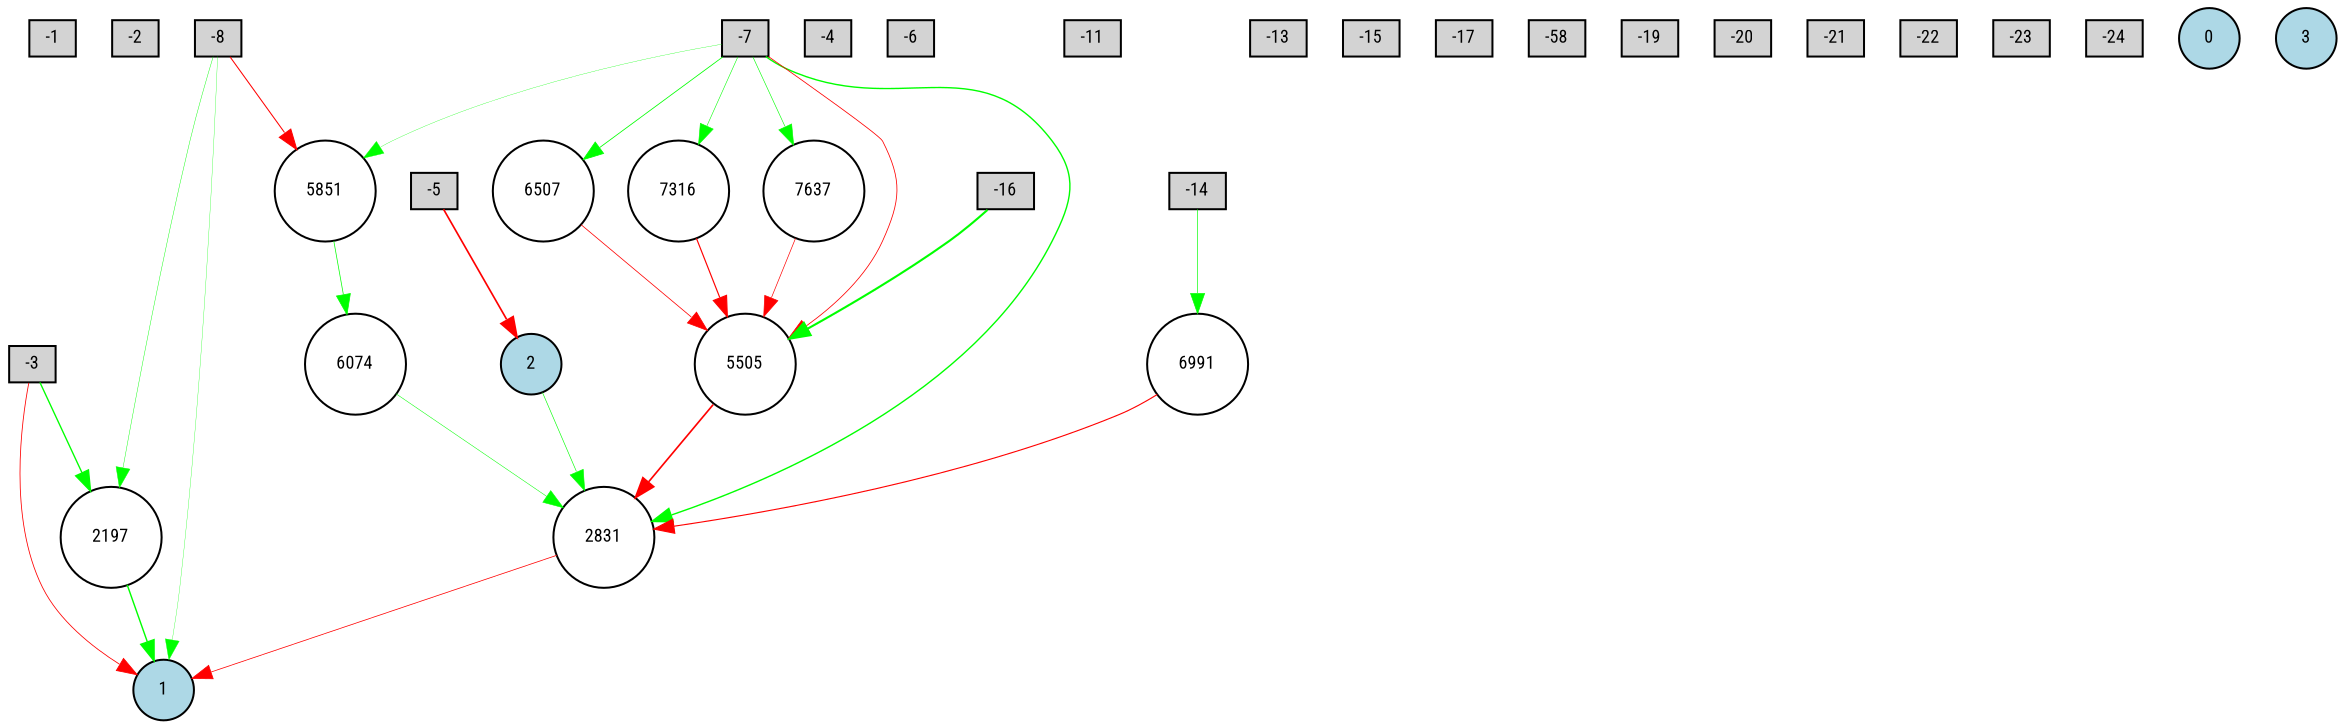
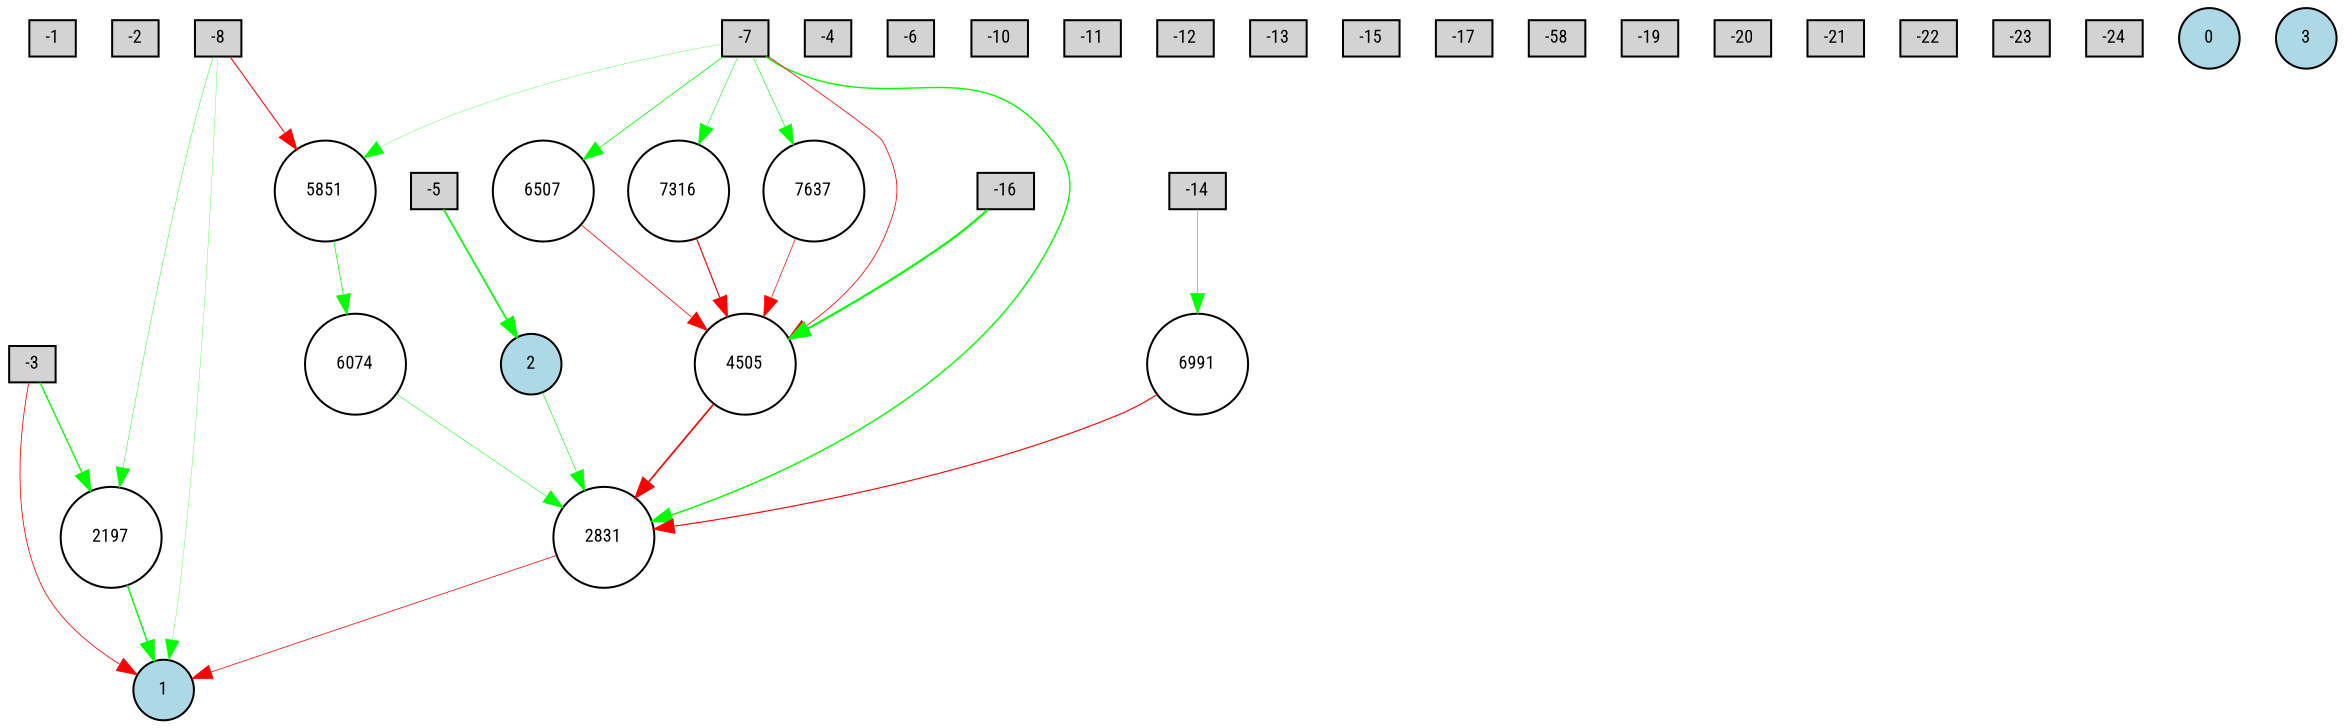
node "-10": added
node "-12": added
edge "-5" -> "2": color red -> green
node "5505": label "5505" -> "4505"
